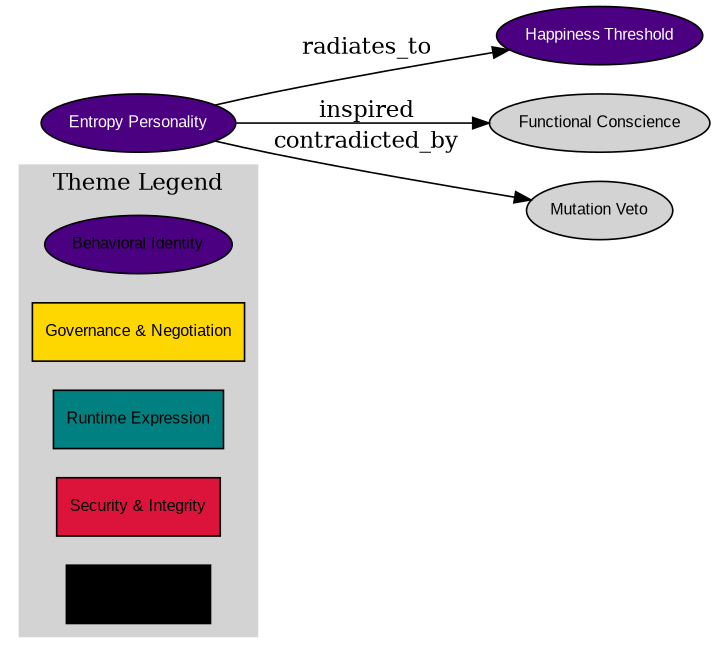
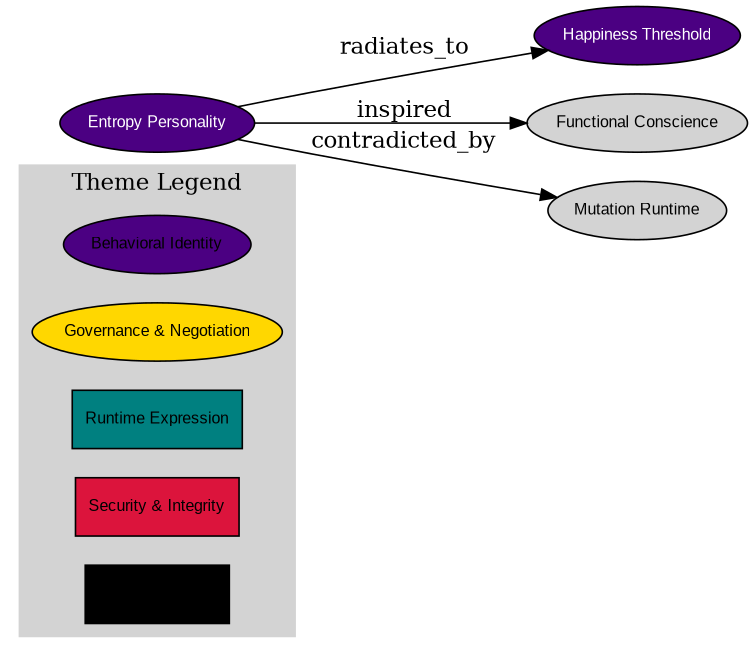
node "Mutation Veto": label "Mutation Veto" -> "Mutation Runtime"
node "Governance & Negotiation": shape box -> ellipse
